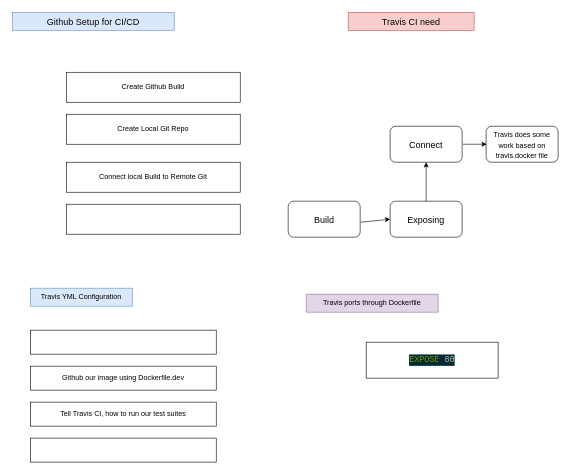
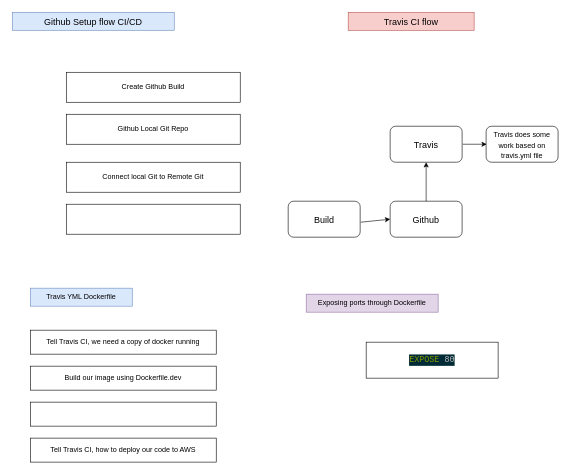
node "Github Setup for CI/CD": label "Github Setup for CI/CD" -> "Github Setup flow CI/CD"
node "Travis CI need": label "Travis CI need" -> "Travis CI flow"
node "Create Local Git Repo": label "Create Local Git Repo" -> "Github Local Git Repo"
node "Connect": label "Connect" -> "Travis"
node "Travis does some work based on travis.docker file": label "Travis does some work based on travis.docker file" -> "Travis does some work based on travis.yml file"
node "Connect local Build to Remote Git": label "Connect local Build to Remote Git" -> "Connect local Git to Remote Git"
node "Exposing": label "Exposing" -> "Github"
node "Travis YML Configuration": label "Travis YML Configuration" -> "Travis YML Dockerfile"
node "Travis ports through Dockerfile": label "Travis ports through Dockerfile" -> "Exposing ports through Dockerfile"
node "Tell Travis CI, we need a copy of docker running": added
node "Github our image using Dockerfile.dev": label "Github our image using Dockerfile.dev" -> "Build our image using Dockerfile.dev"
node "Tell Travis CI, how to run our test suites": removed
node "Tell Travis CI, how to deploy our code to AWS": added
